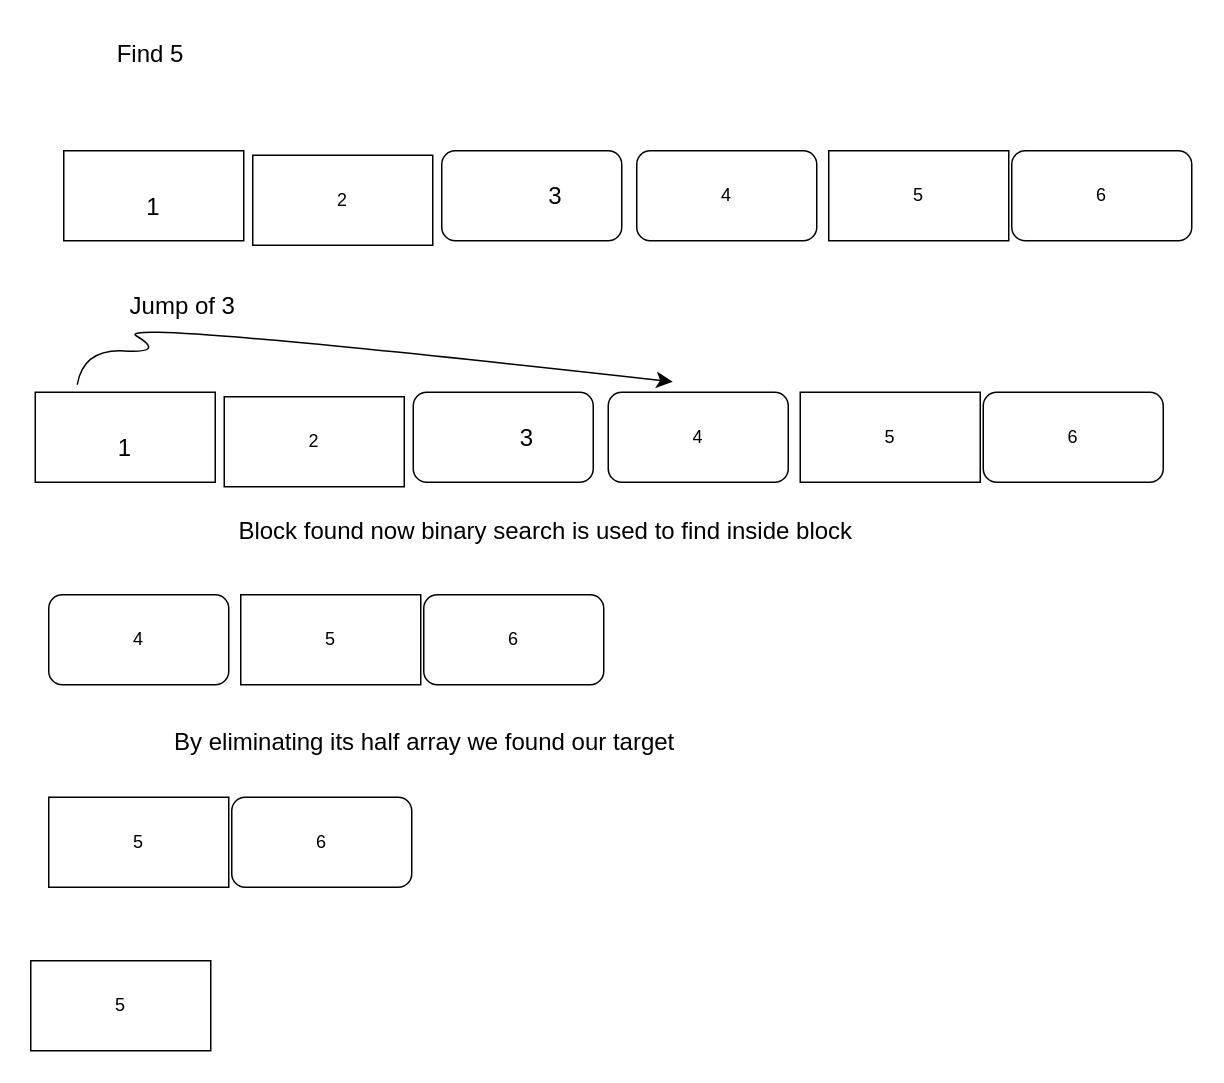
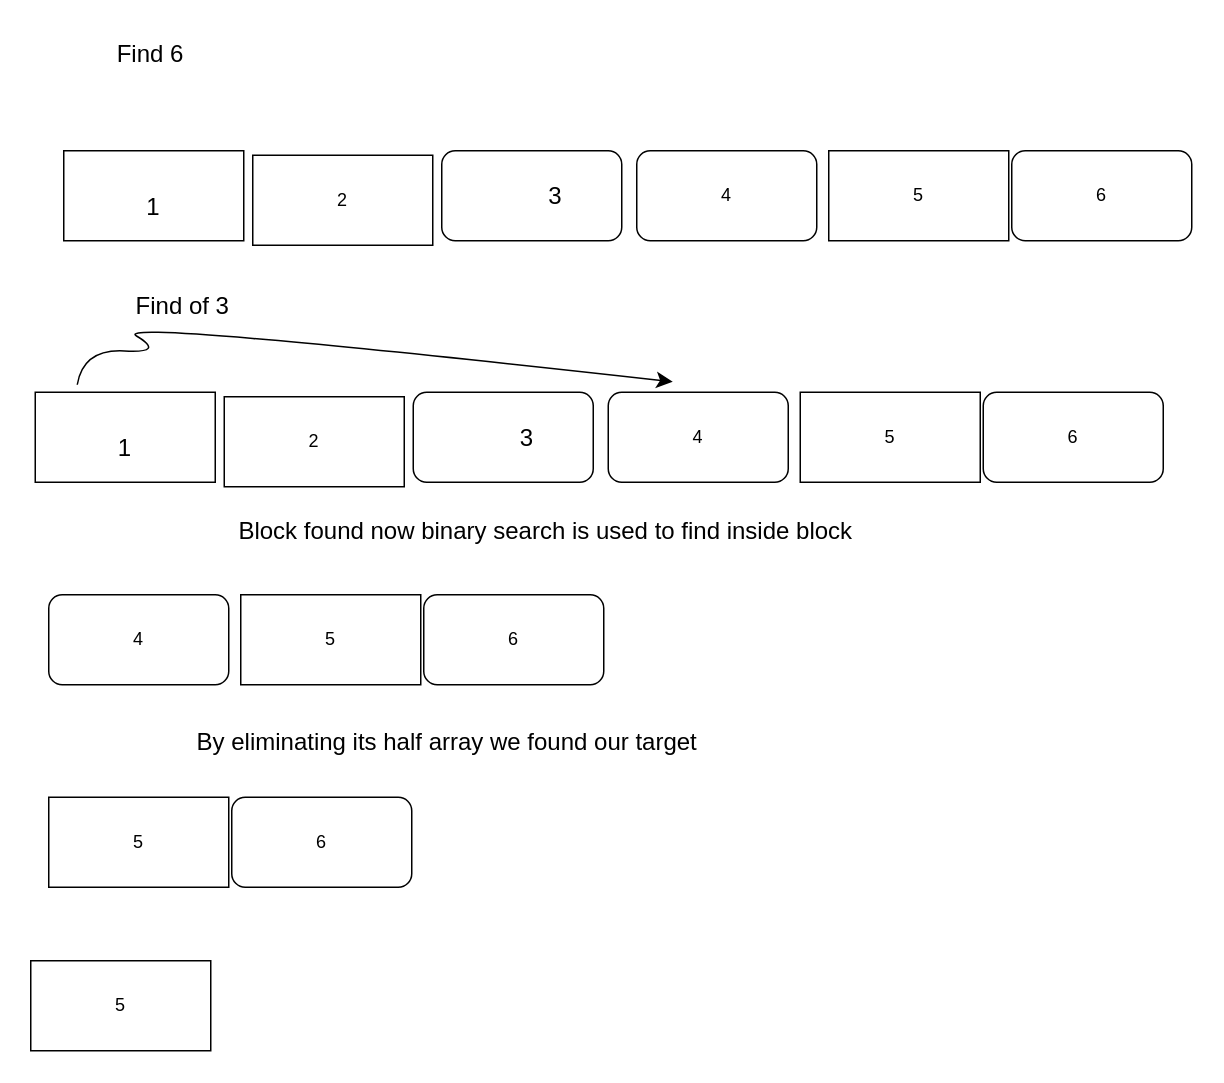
node "Find 5": label "Find 5" -> "Find 6"
node "Jump of 3": label "Jump of 3" -> "Find of 3"
node "By eliminating its half array we found our target": moved (428, 742) -> (451, 742)
